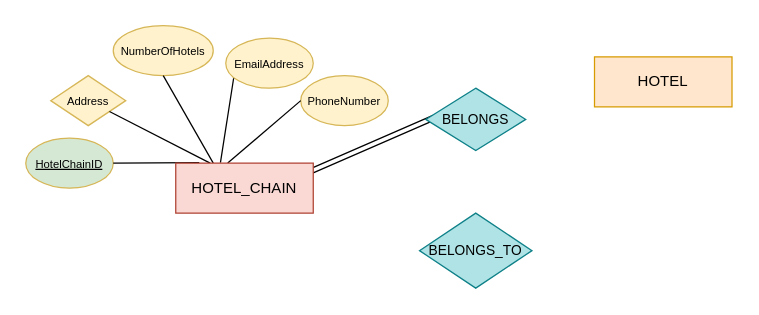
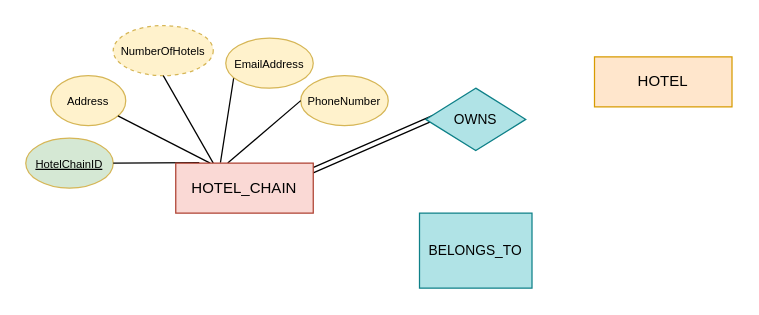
node "NumberOfHotels": style solid -> dashed
node "Address": shape diamond -> ellipse
node "BELONGS": label "BELONGS" -> "OWNS"
node "BELONGS_TO": shape diamond -> rectangle
